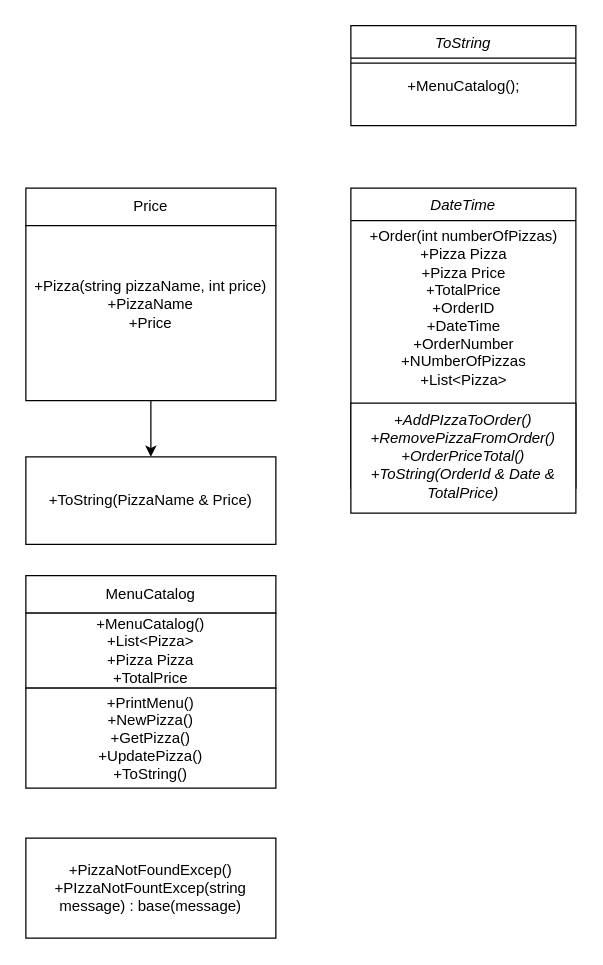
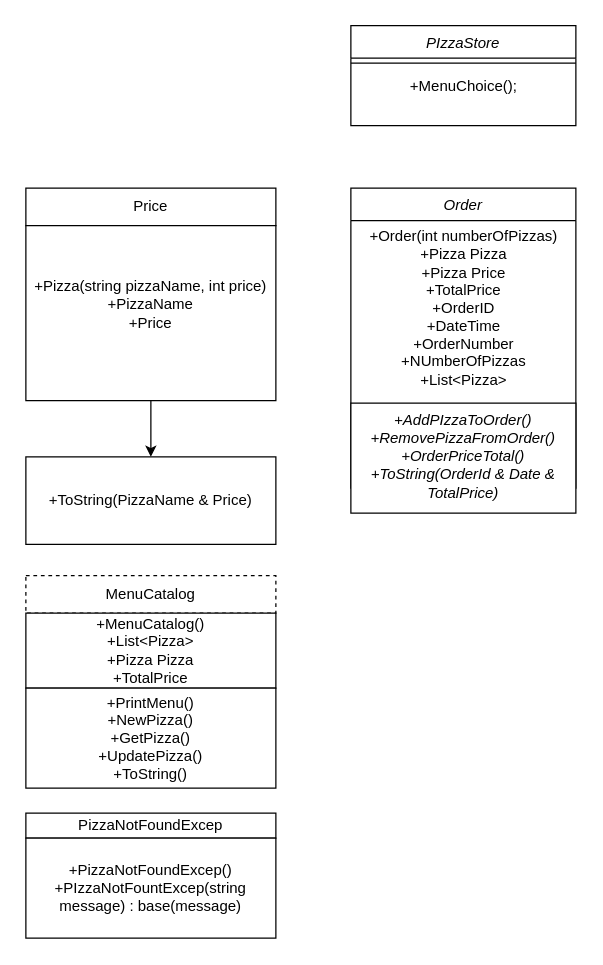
node "ToString": label "ToString" -> "PIzzaStore"
node "+MenuCatalog();": label "+MenuCatalog();" -> "+MenuChoice();"
node "DateTime": label "DateTime" -> "Order"
node "MenuCatalog": style solid -> dashed
node "PizzaNotFoundExcep": added
